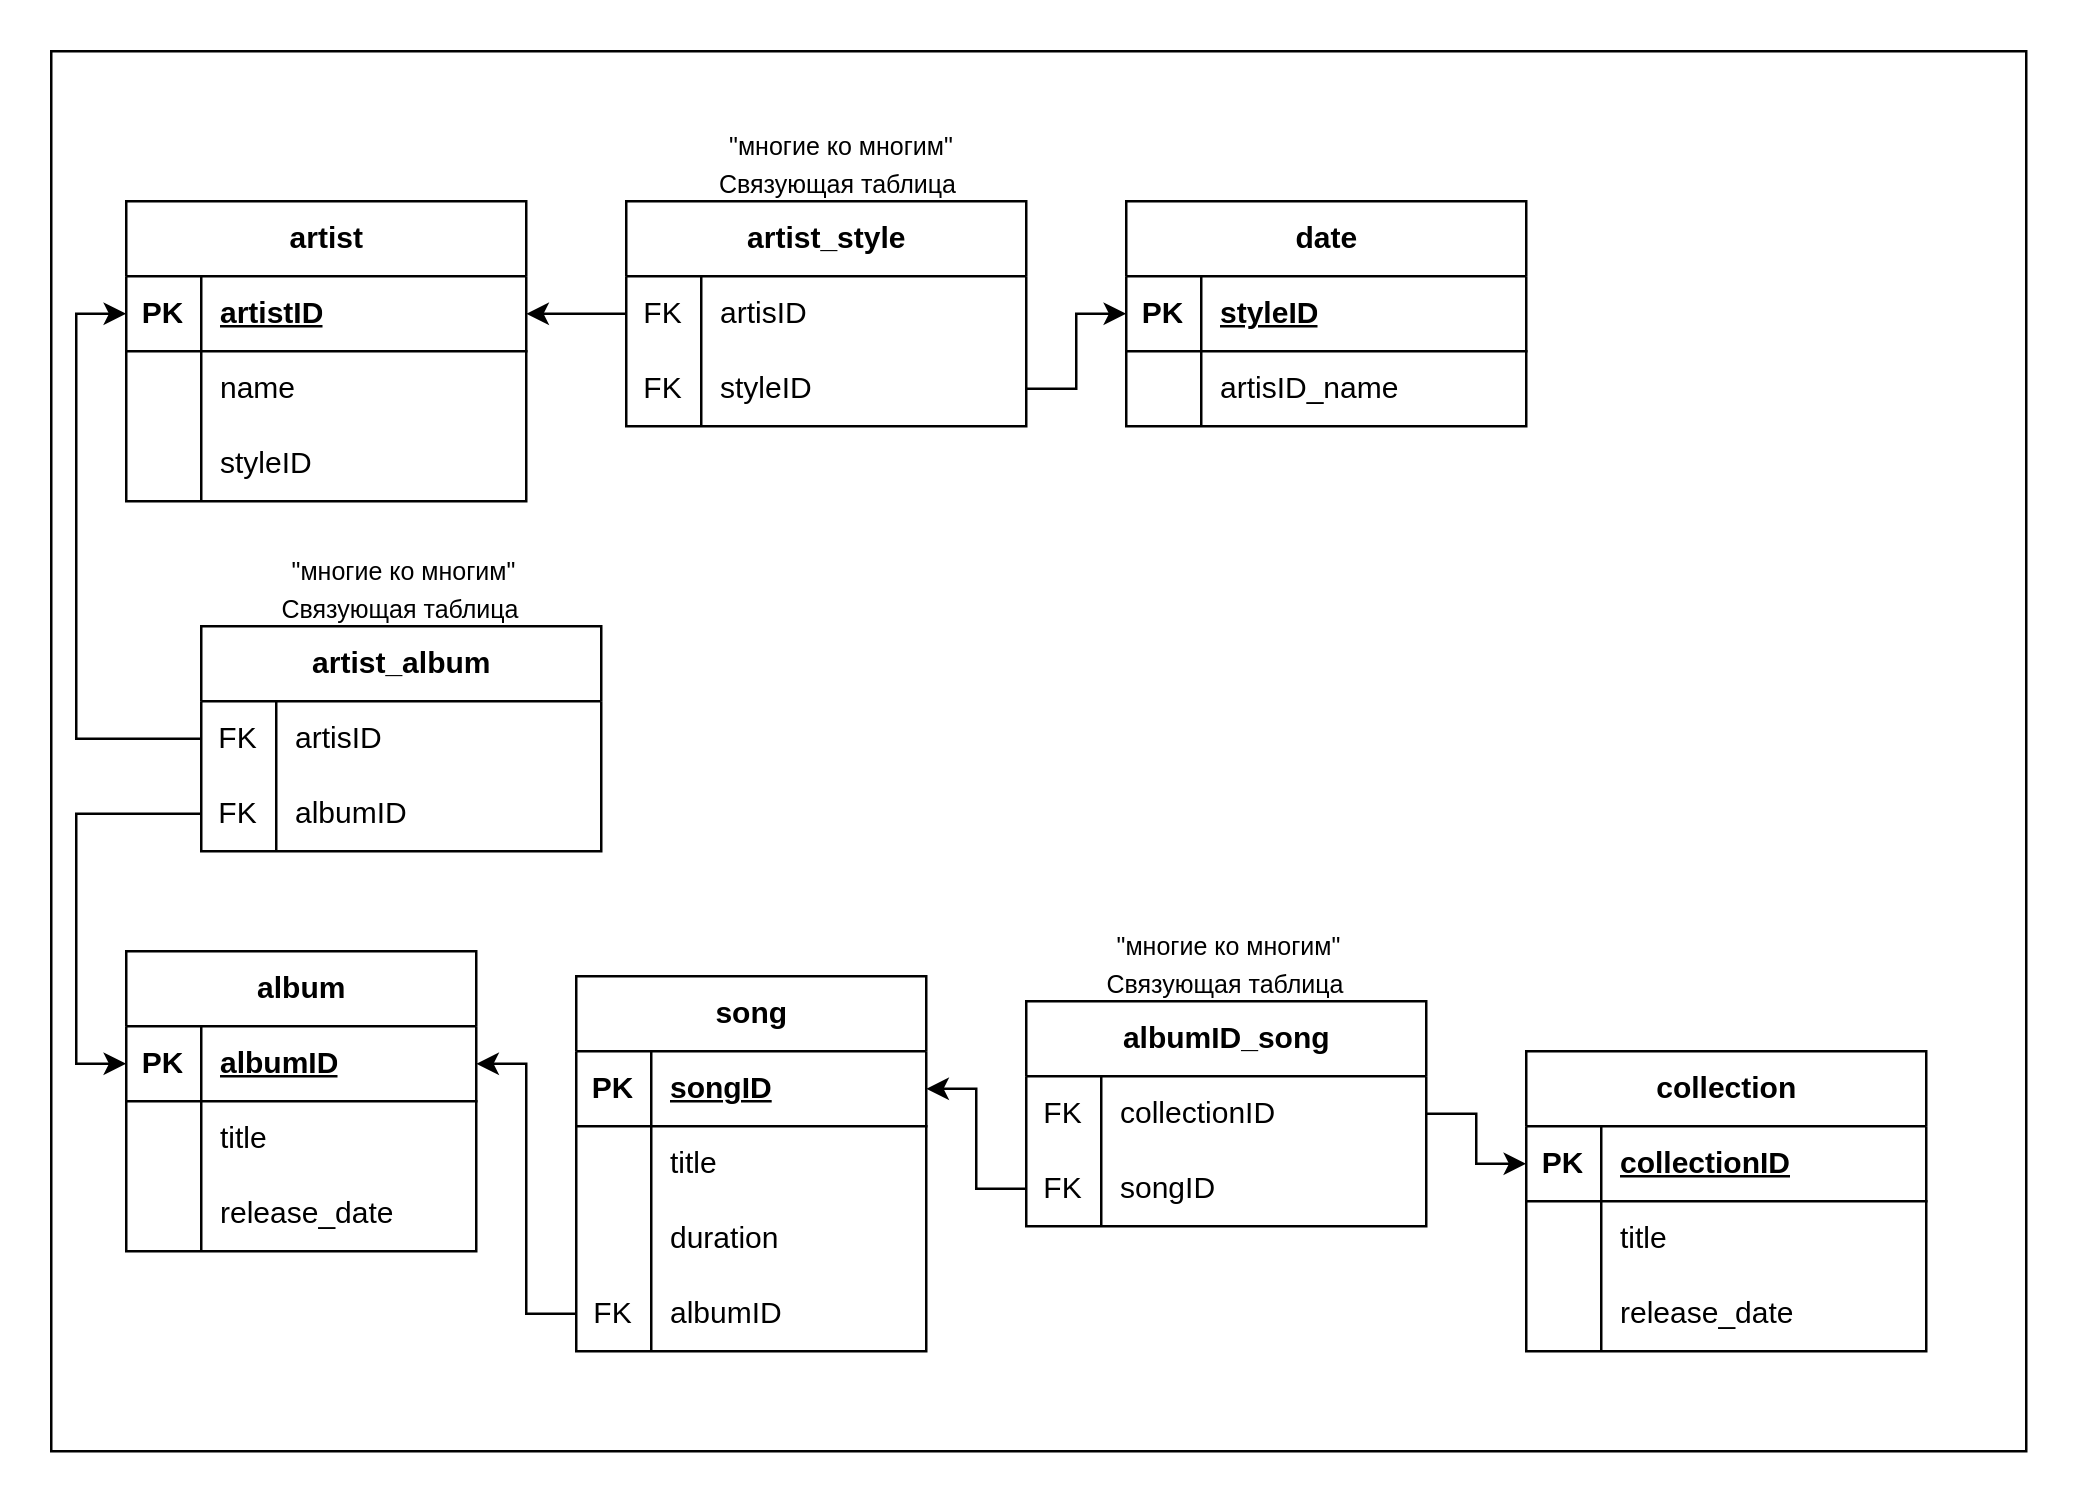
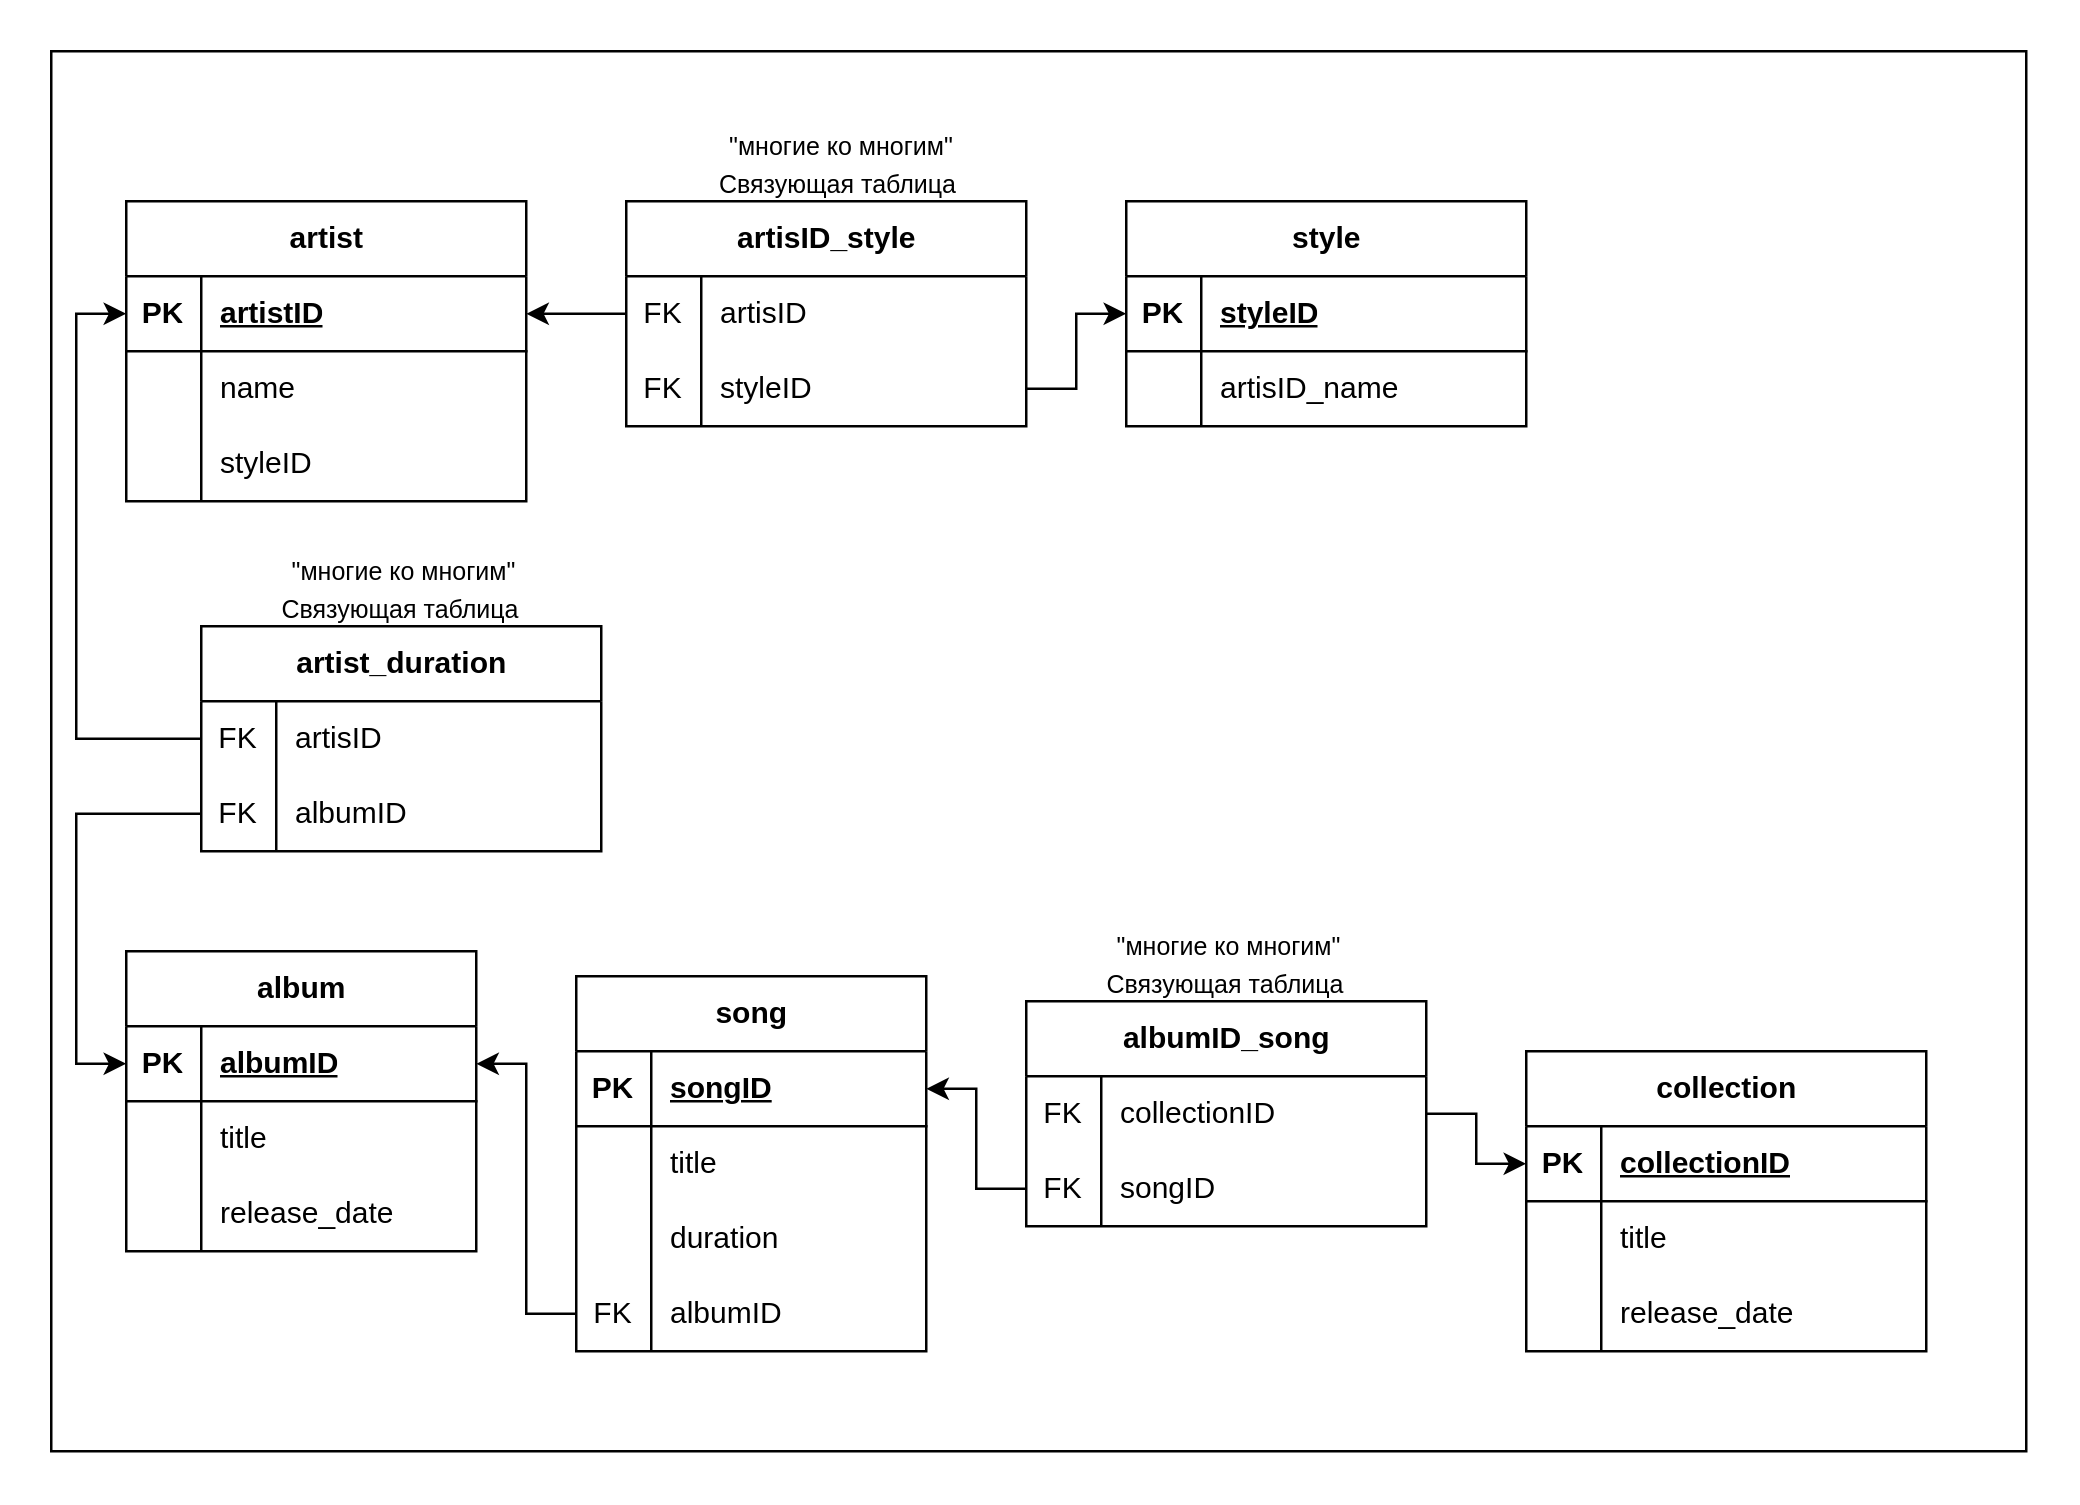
node "artist_style": label "artist_style" -> "artisID_style"
node "date": label "date" -> "style"
node "artist_album": label "artist_album" -> "artist_duration"
